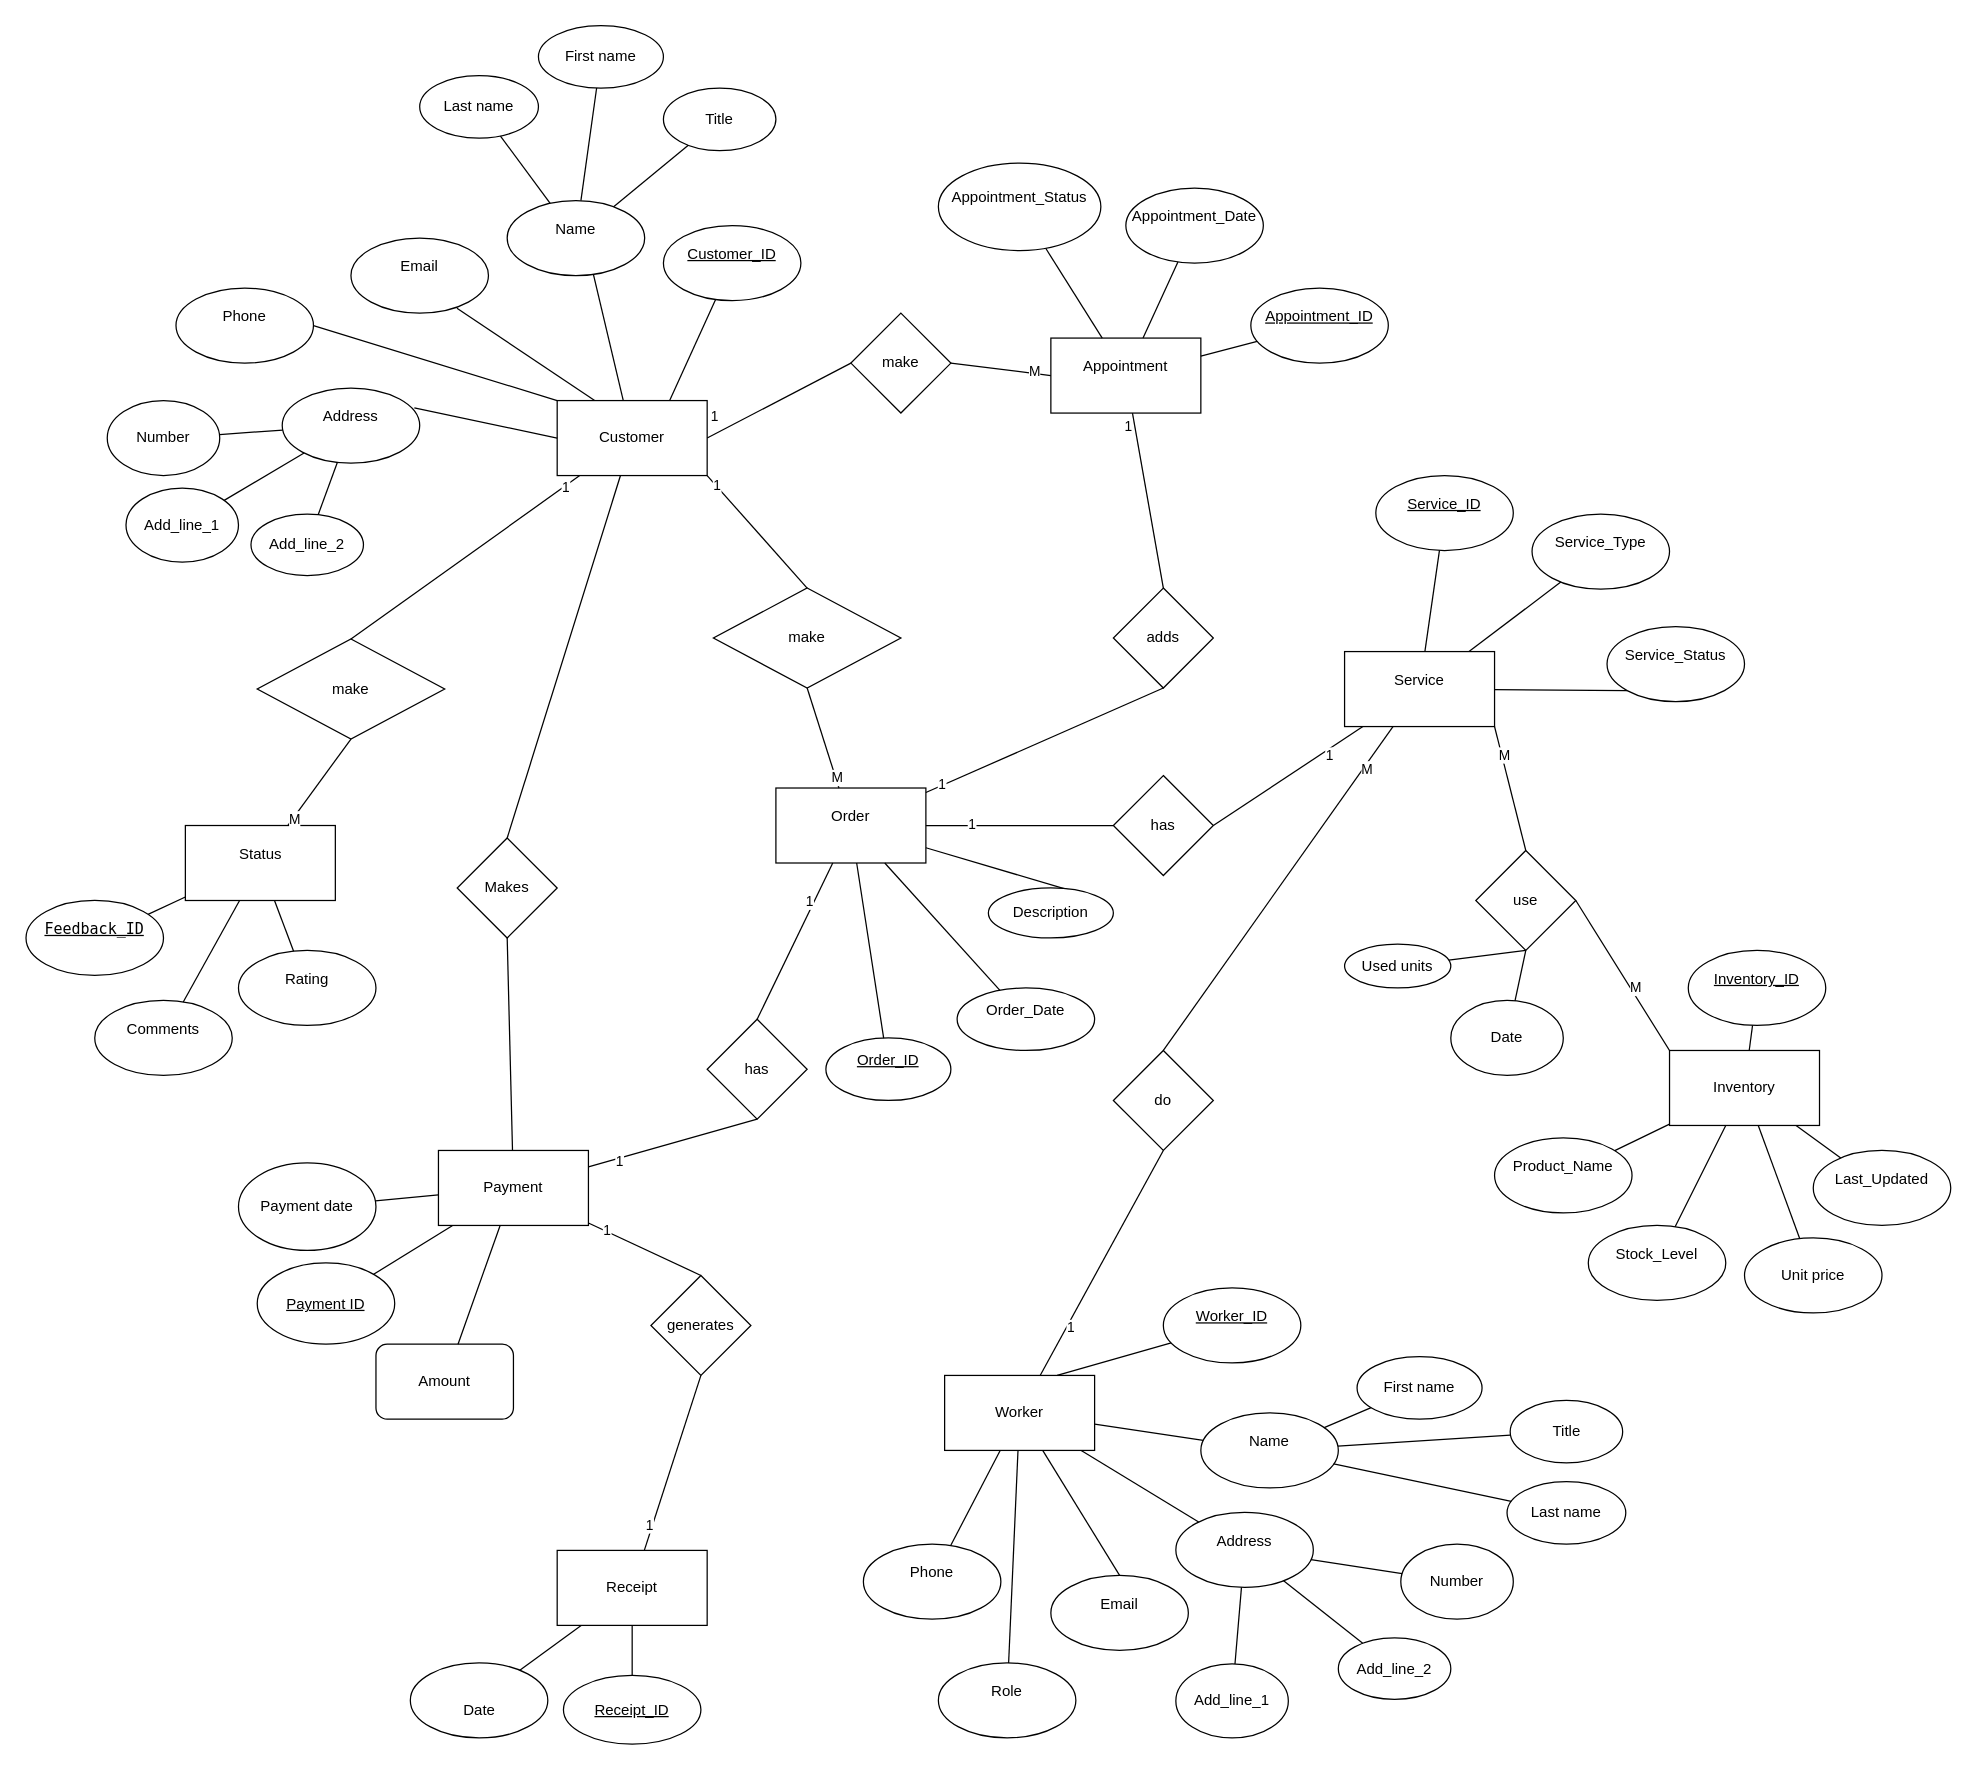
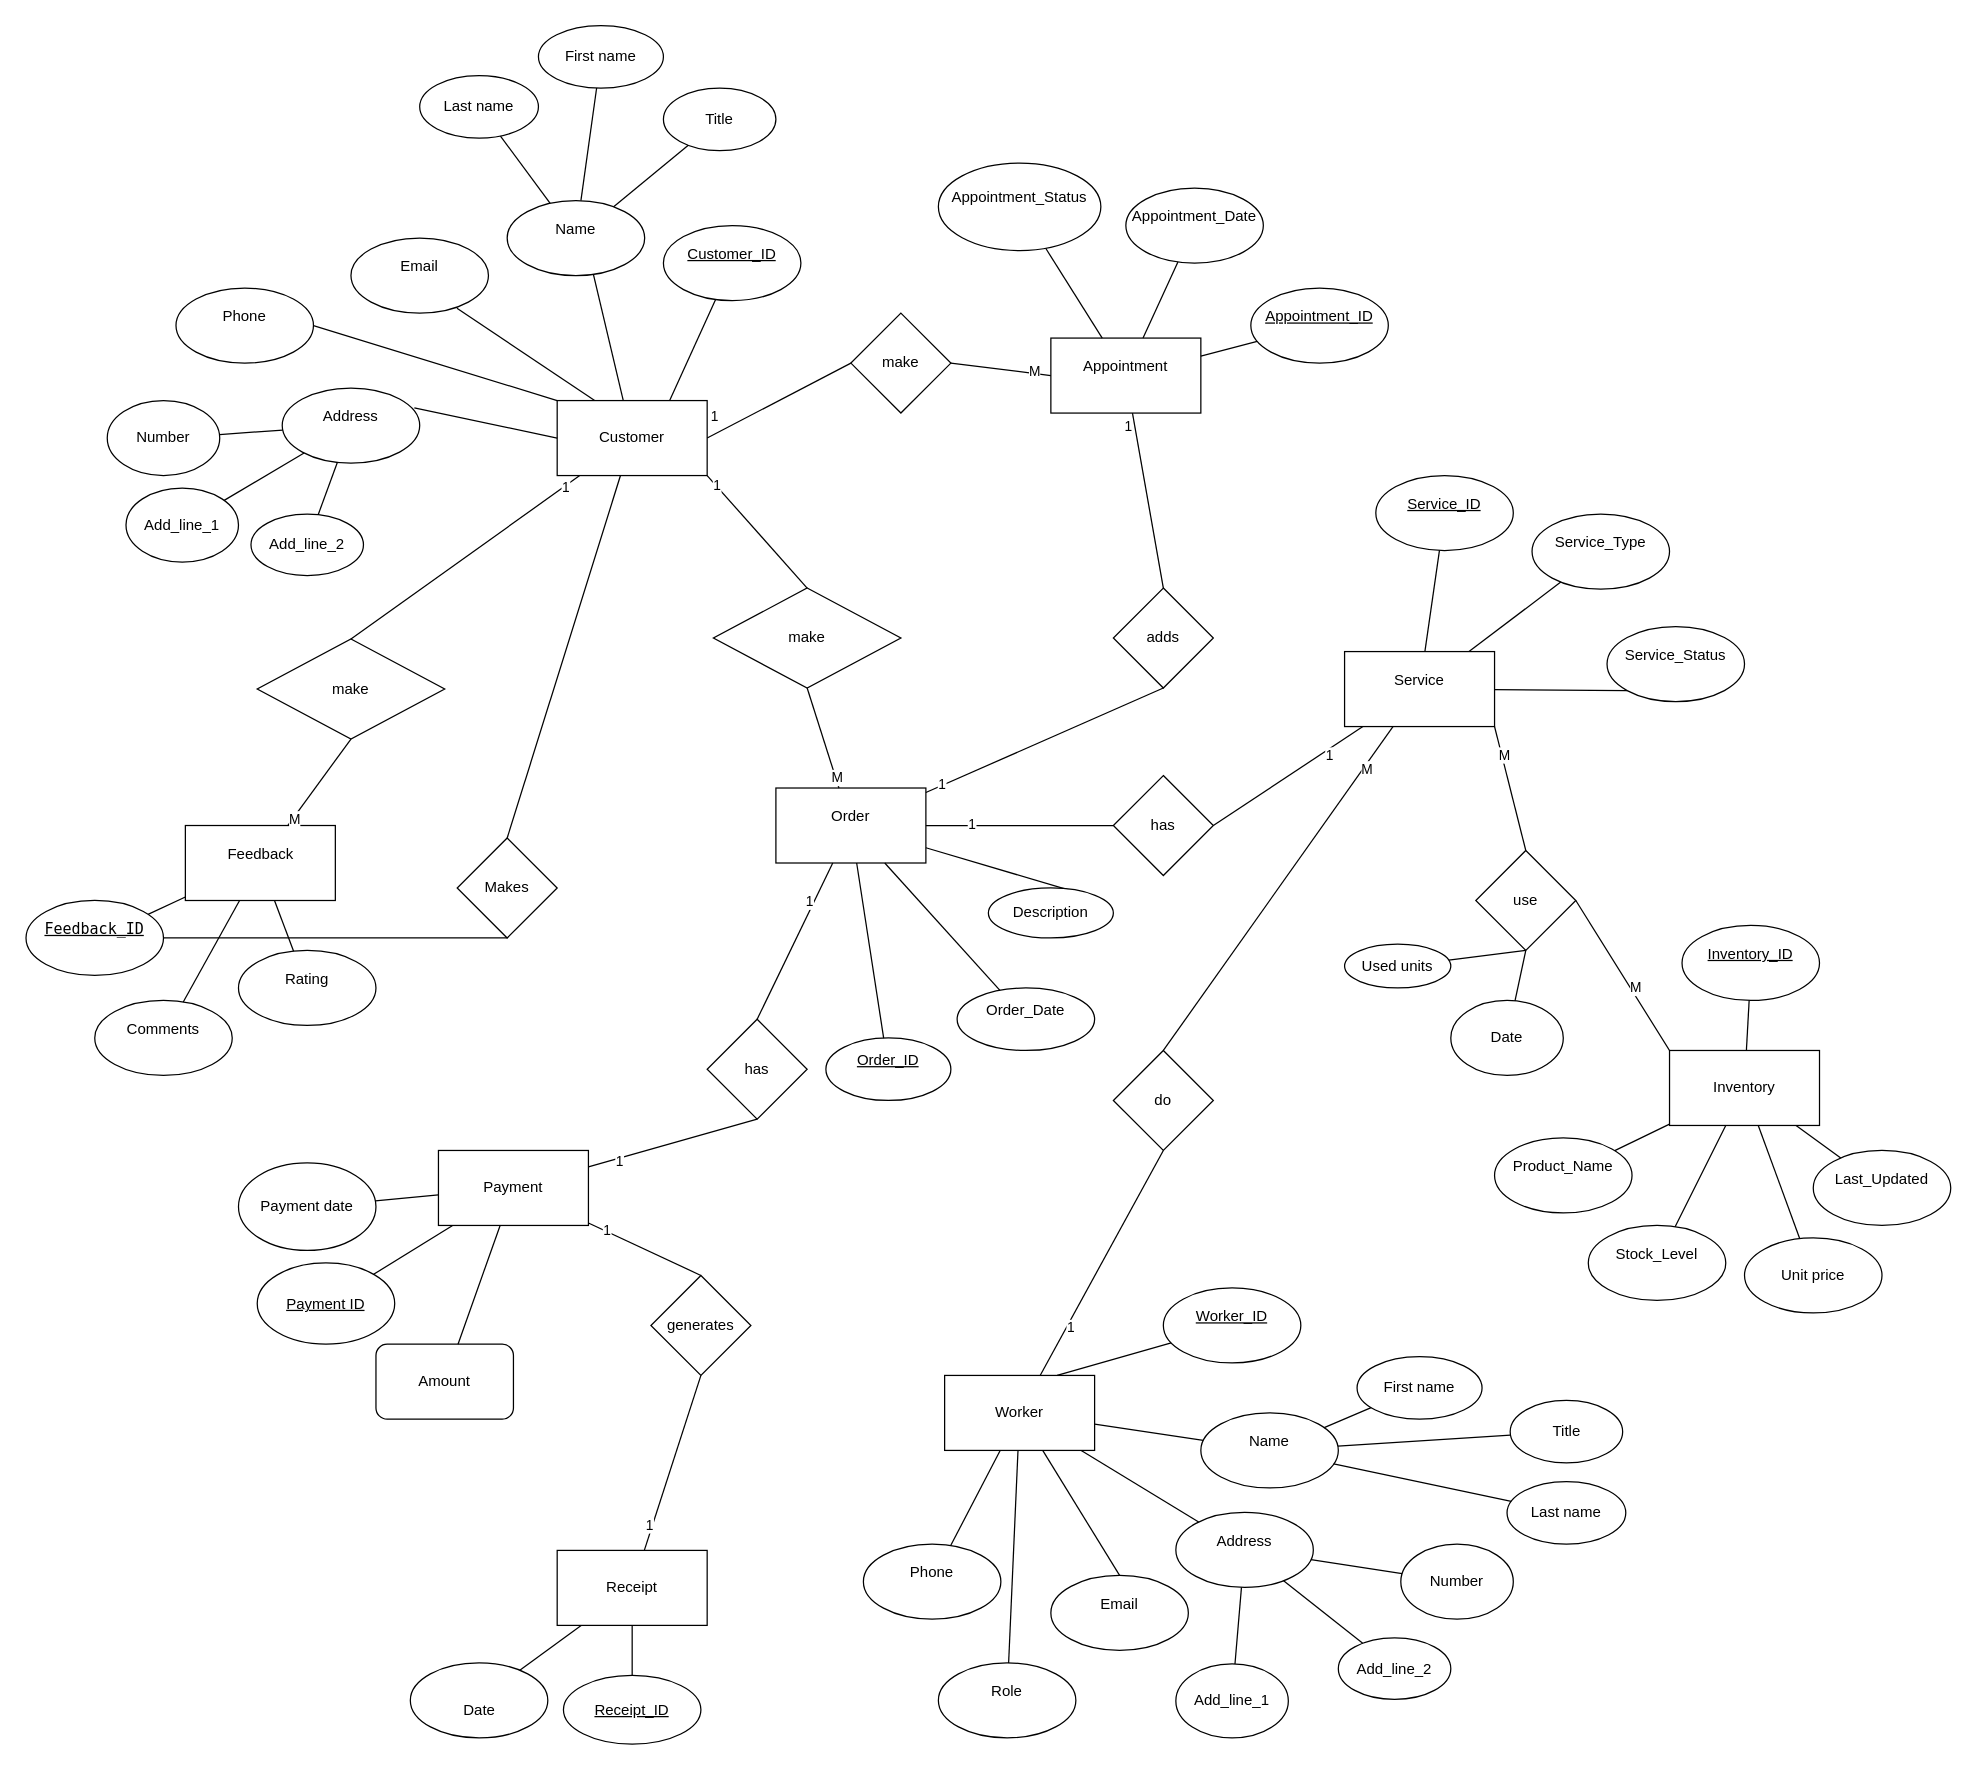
node "Status": label "Status" -> "Feedback"
node "Inventory_ID": moved (1757, 988) -> (1751, 963)
edge "Makes" -- "Payment": now "Makes" -- "Feedback_ID"
